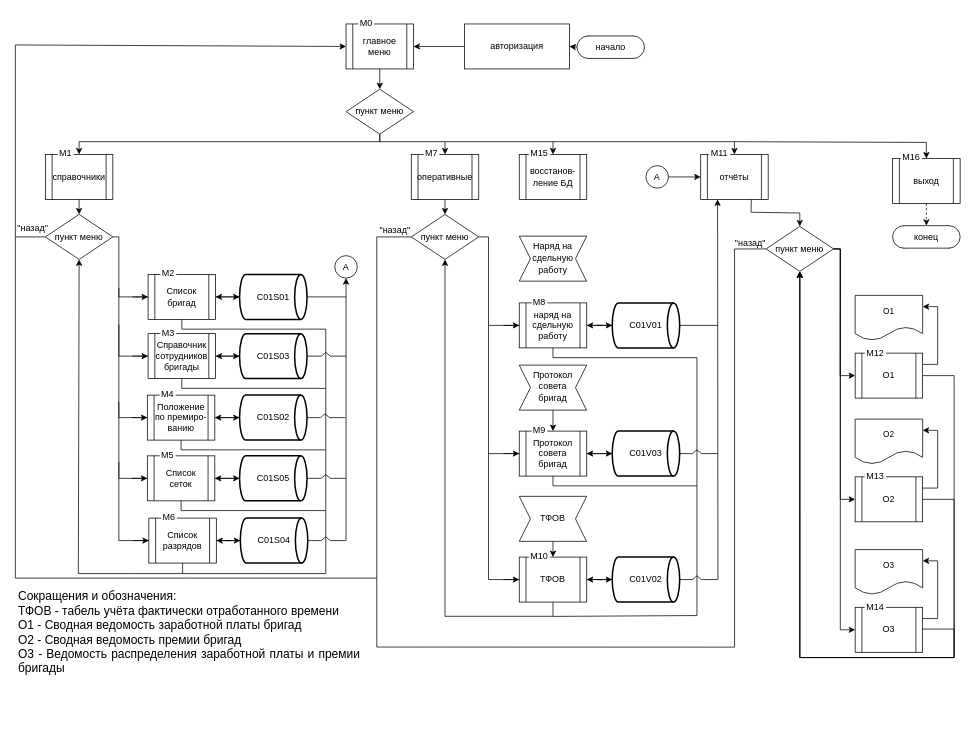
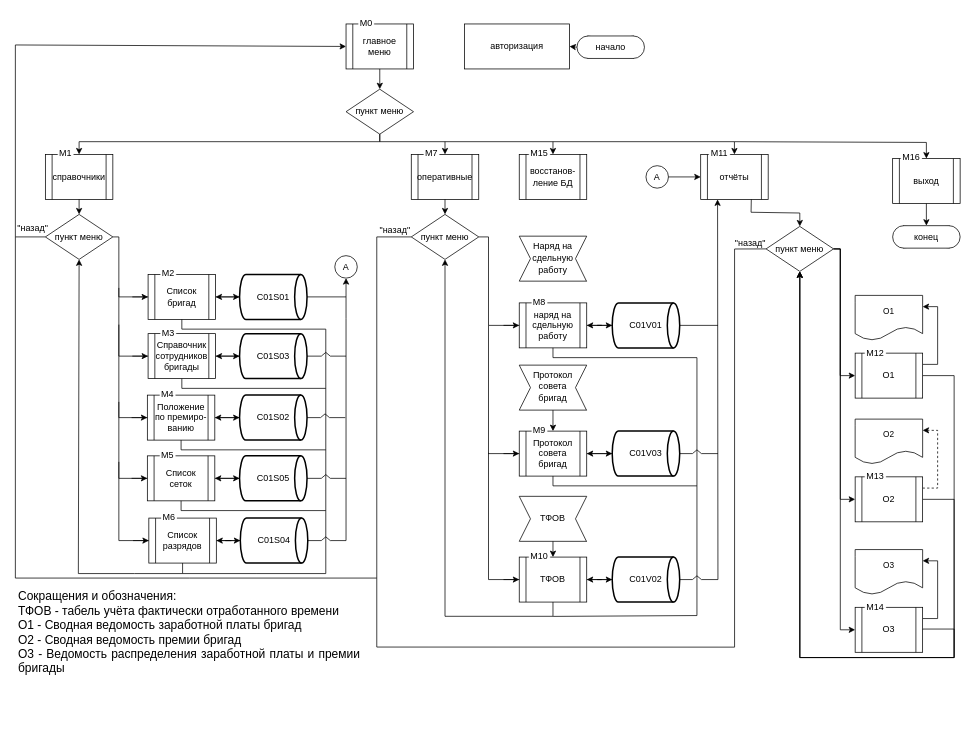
edge "авторизация" -> "главное меню": removed
edge "выход" -> "конец": style dashed -> solid
edge "О2" -> "O2": style solid -> dashed
